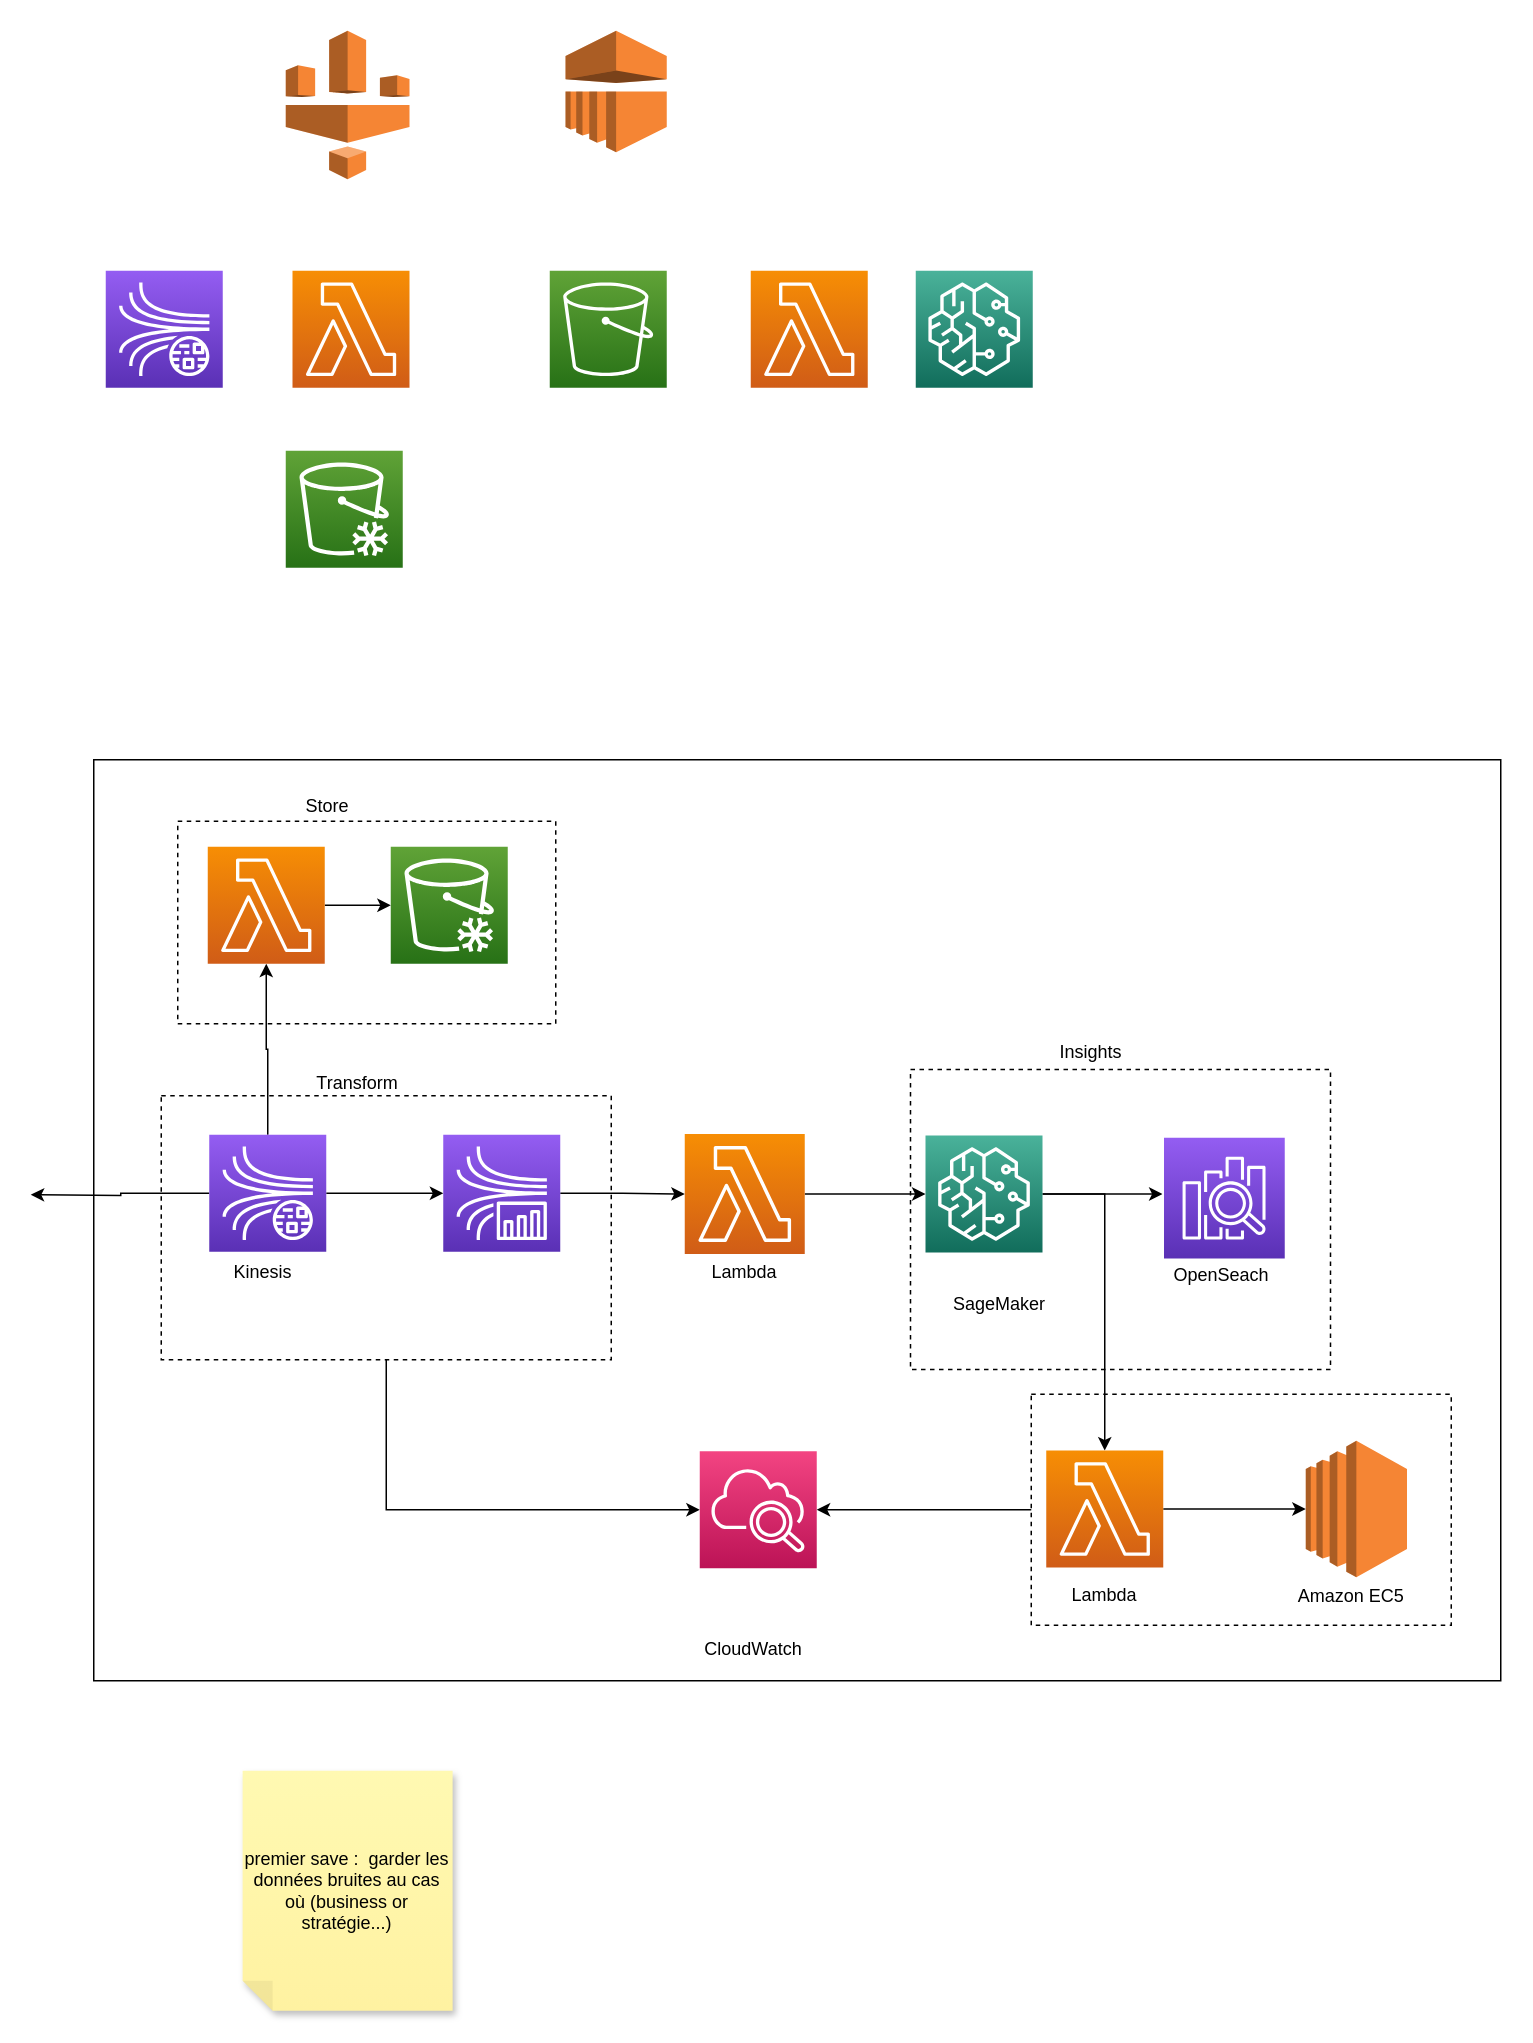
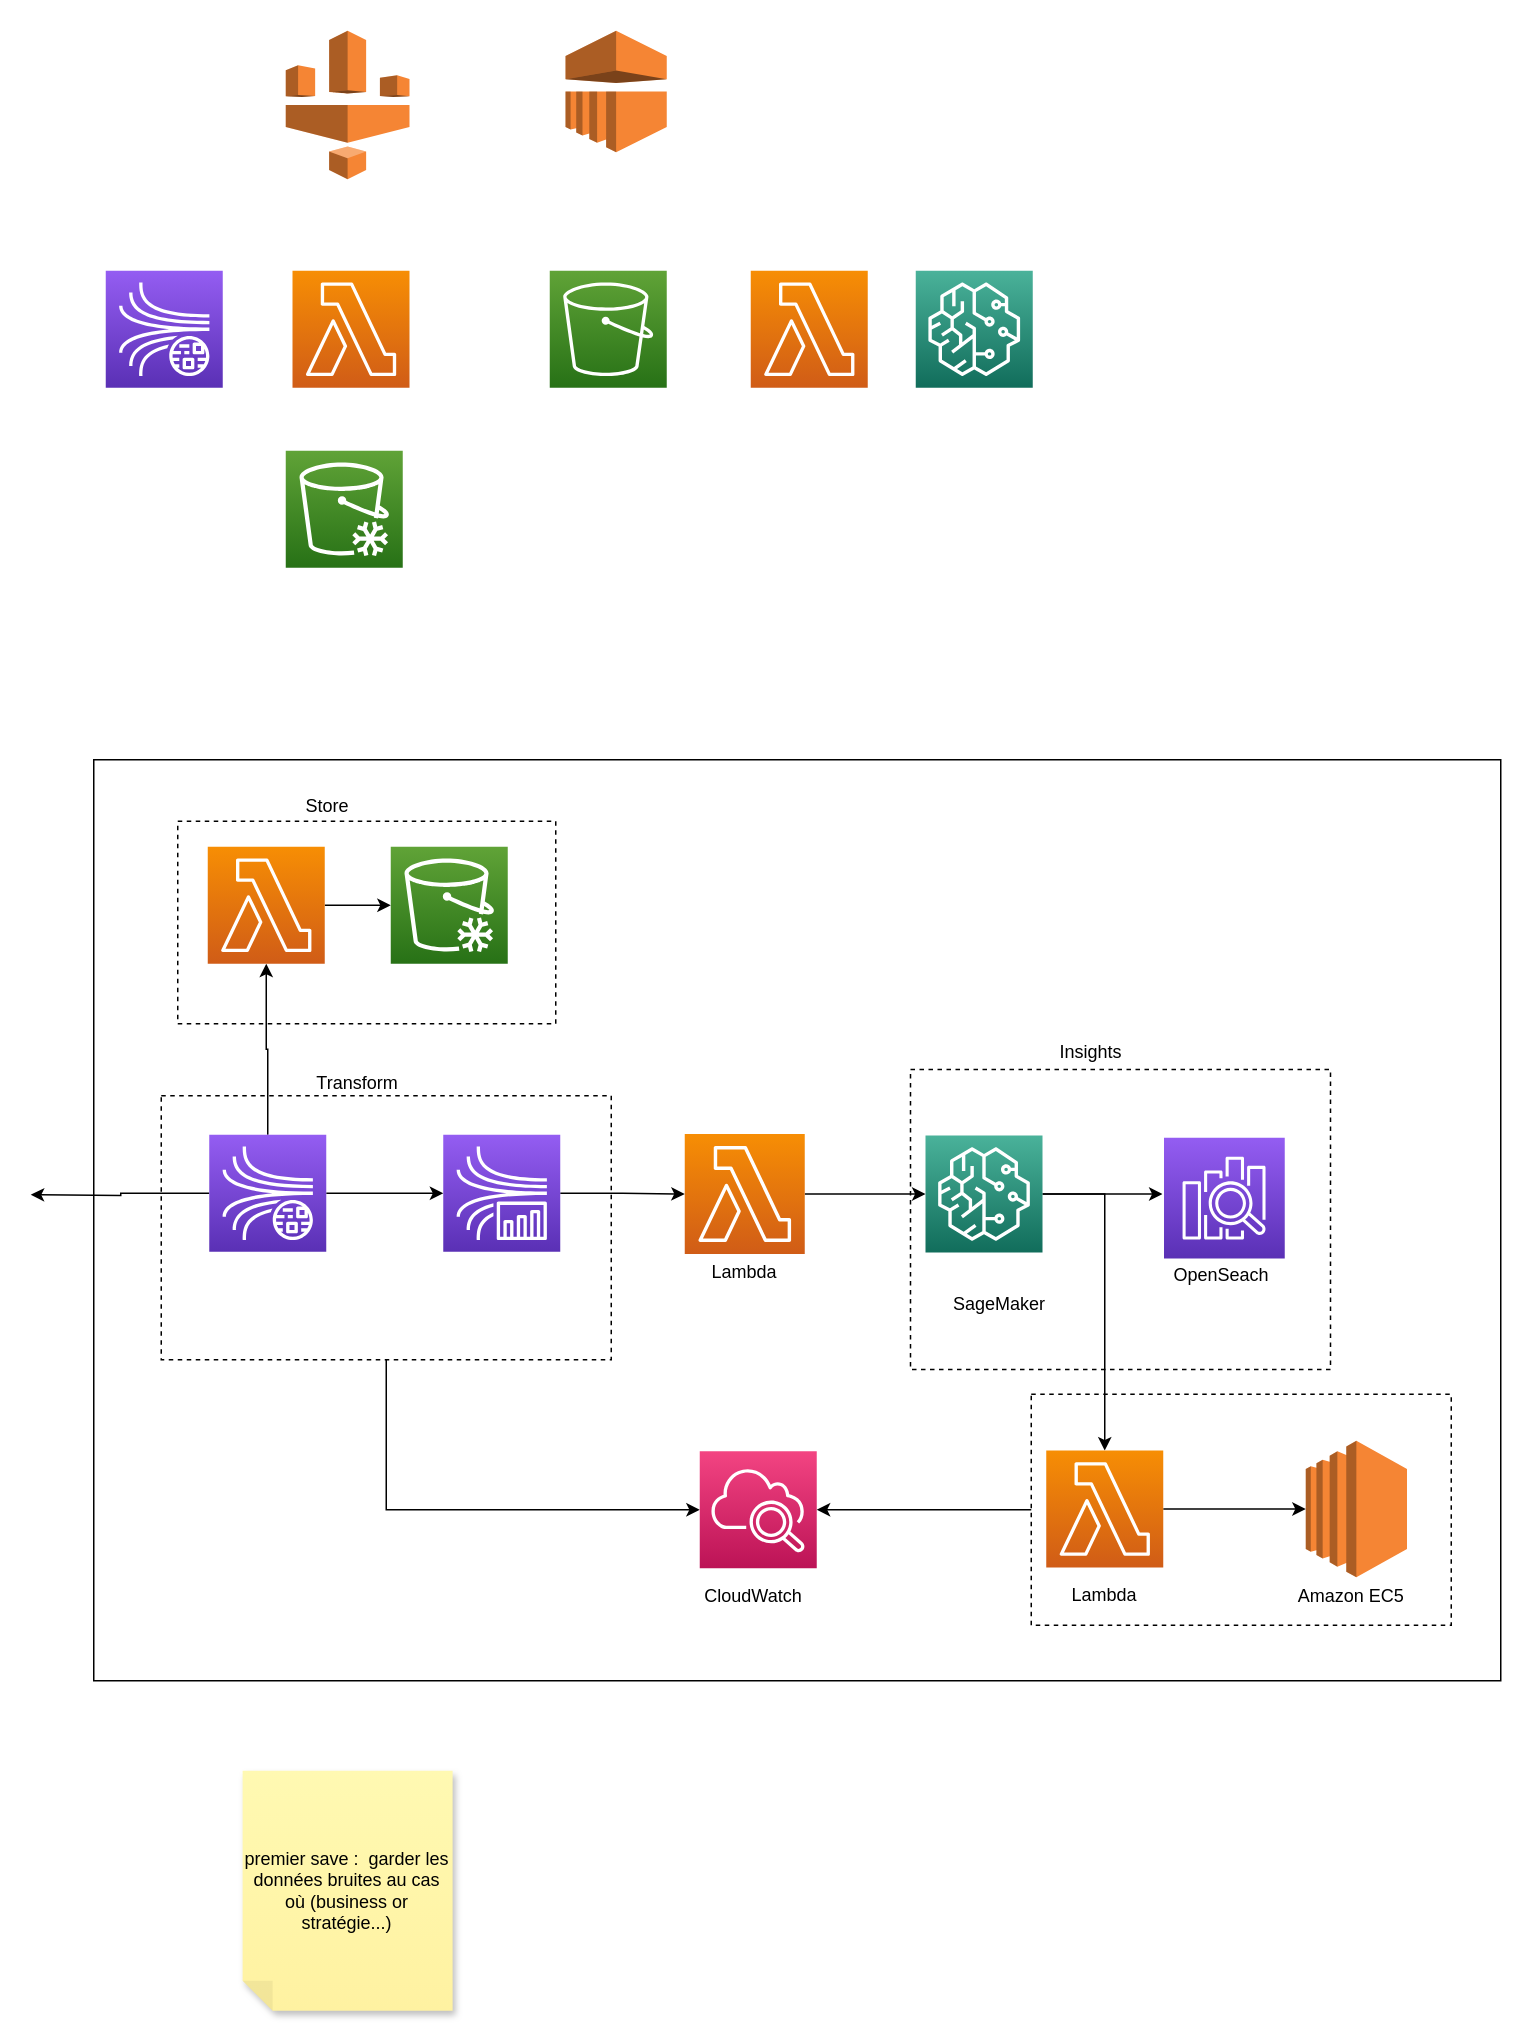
node "Kinesis": removed
node "CloudWatch": moved (754, 1650) -> (754, 1597)
